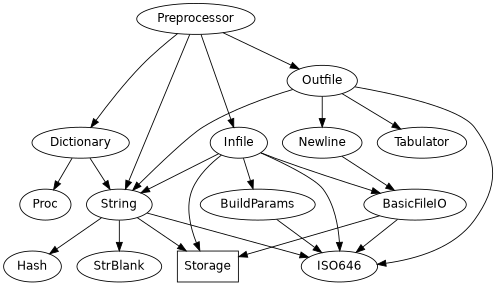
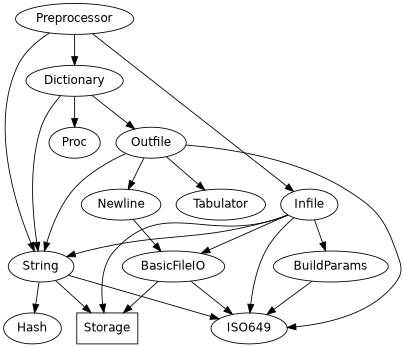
edge "Preprocessor" -> "Outfile": now "Dictionary" -> "Outfile"
node "StrBlank": removed
node "ISO646": label "ISO646" -> "ISO649"
